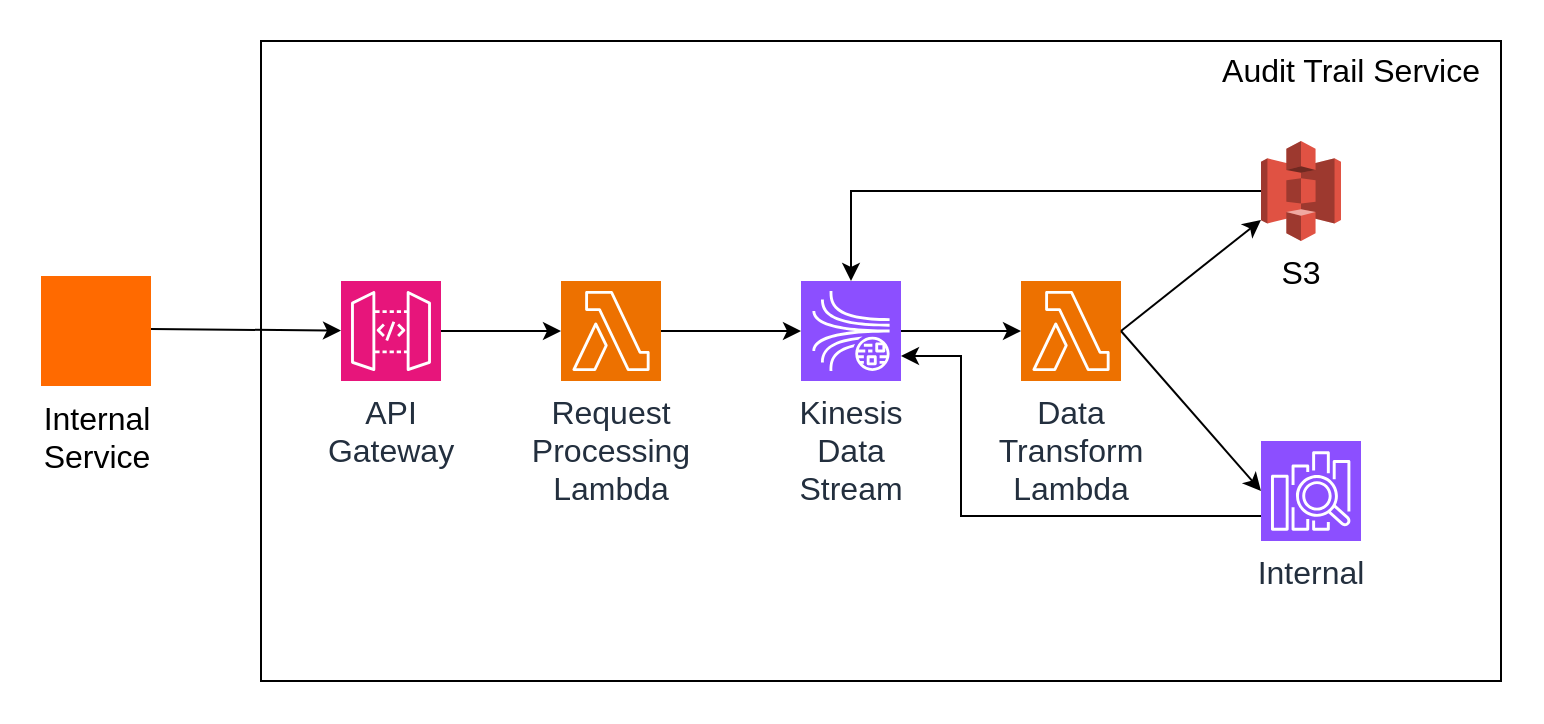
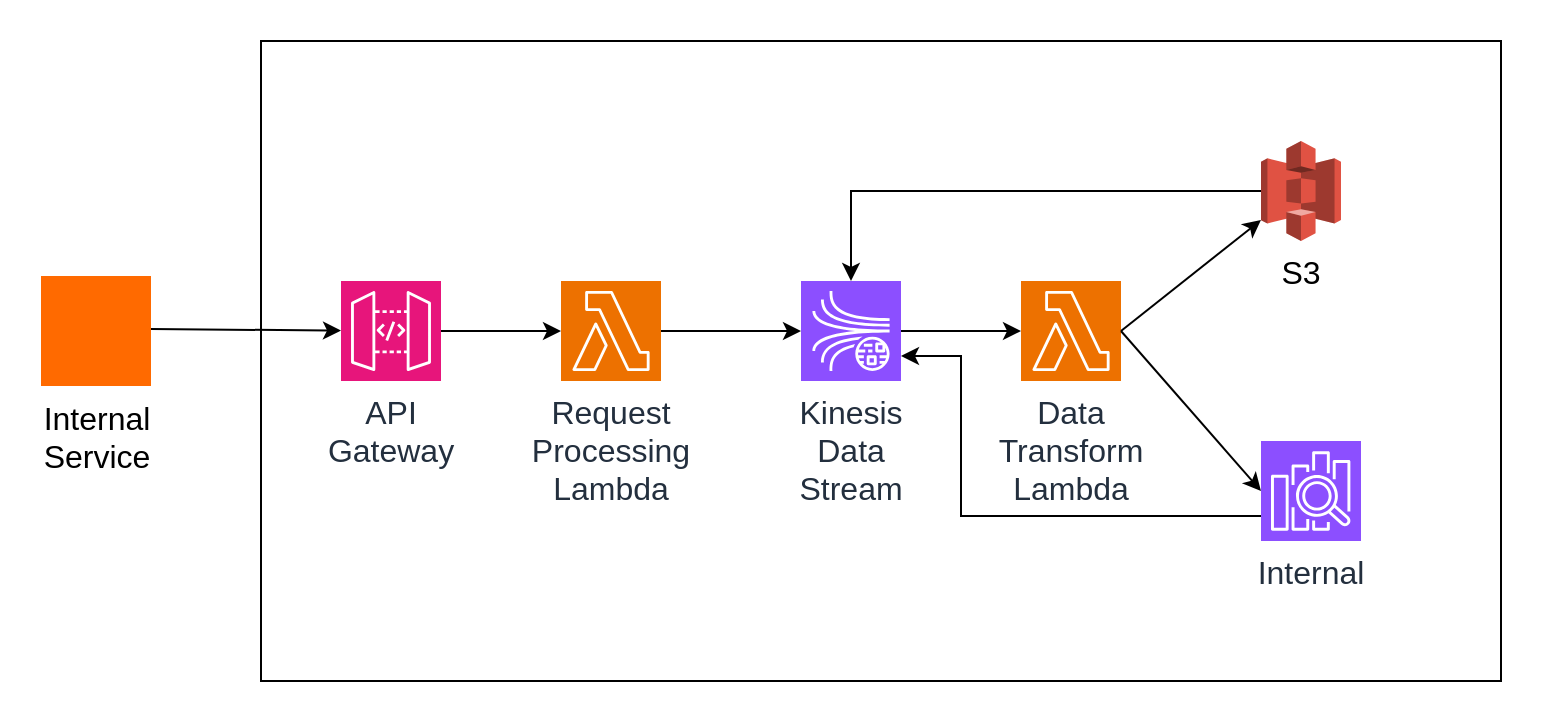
node "Audit Trail Service": removed
